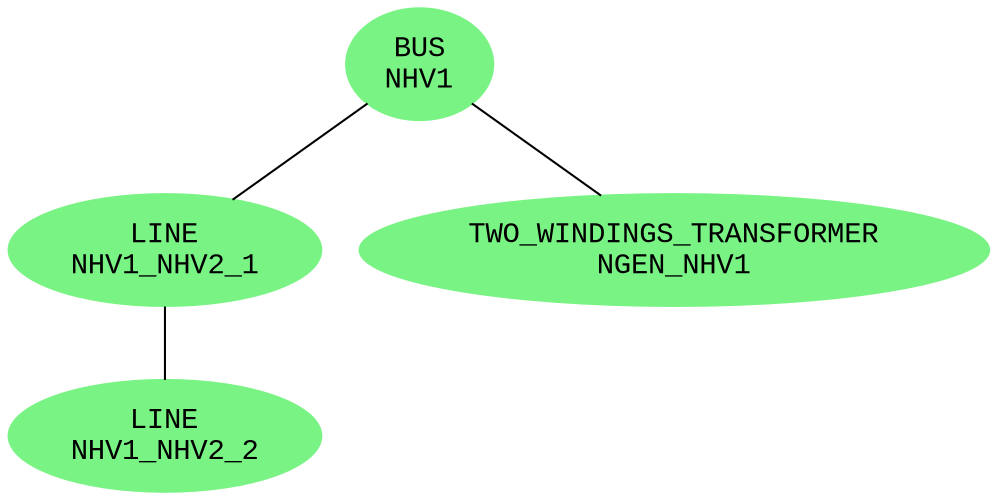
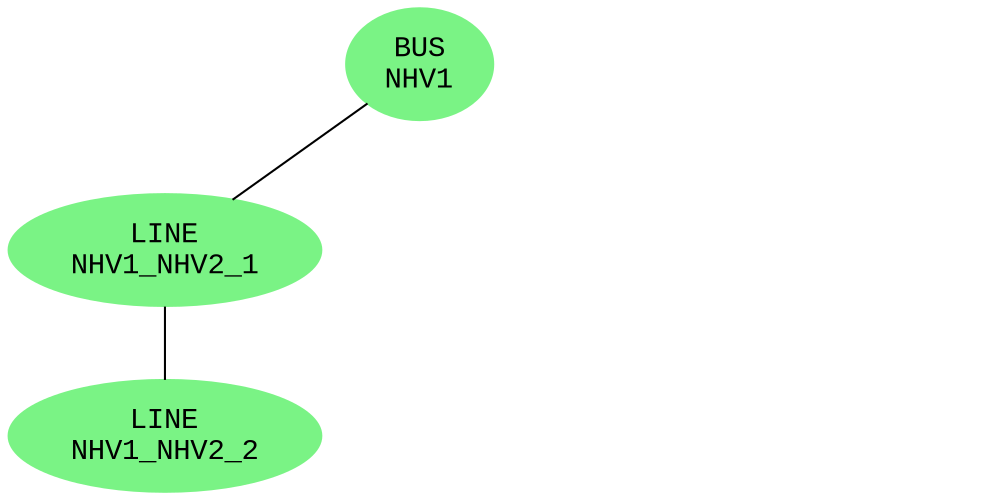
node "TWO_WINDINGS_TRANSFORMER NGEN_NHV1": removed
